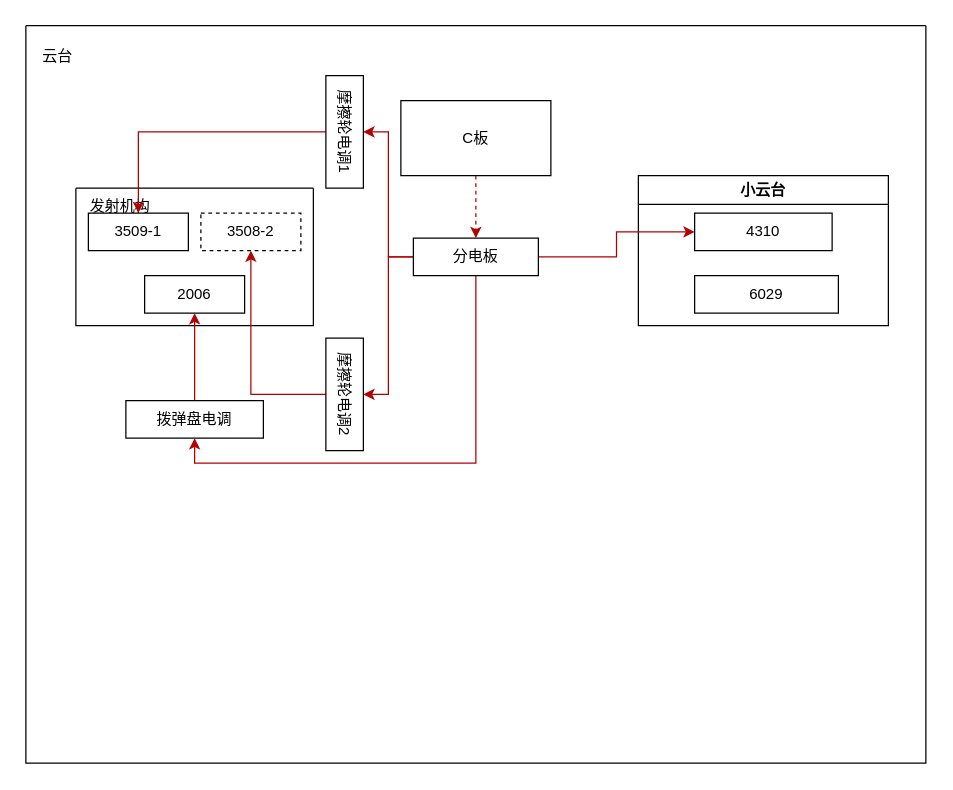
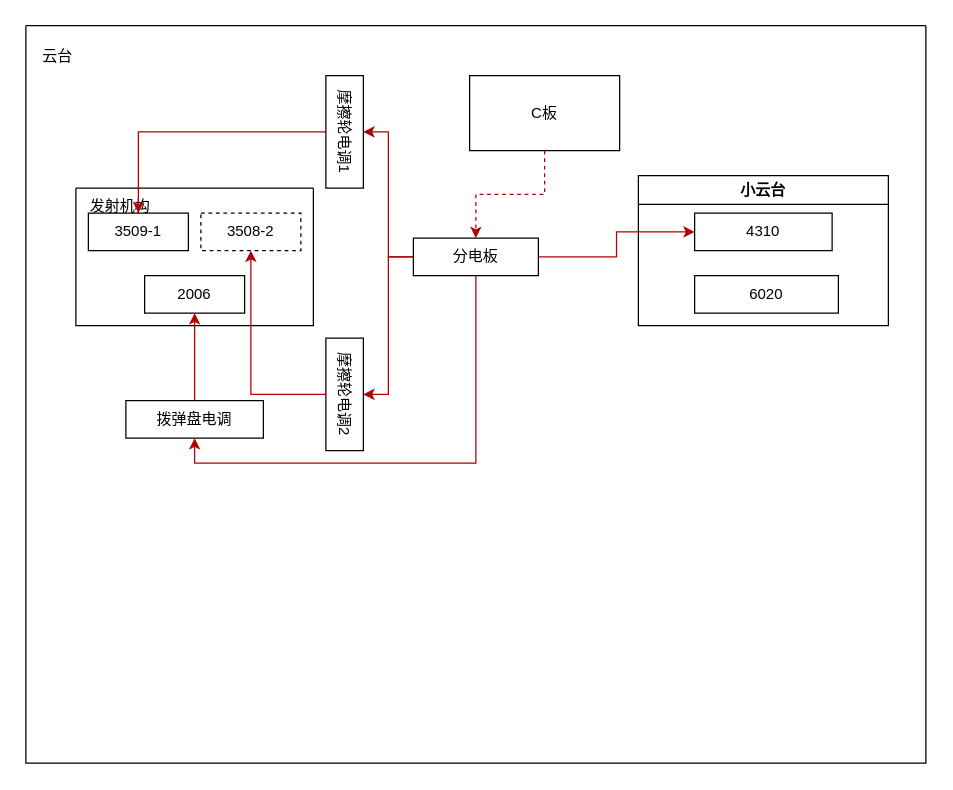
node "C板": moved (476, 138) -> (544, 113)
node "6029": label "6029" -> "6020"
